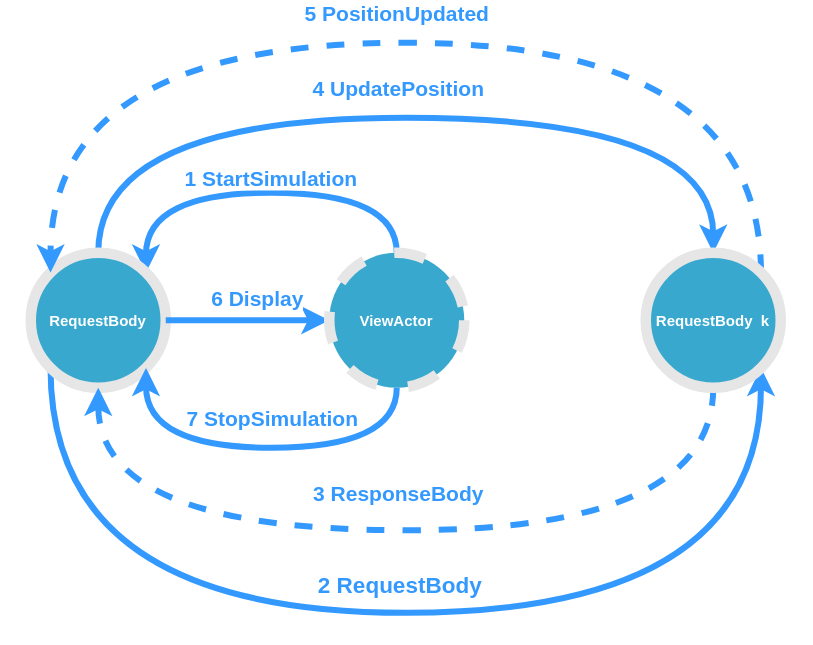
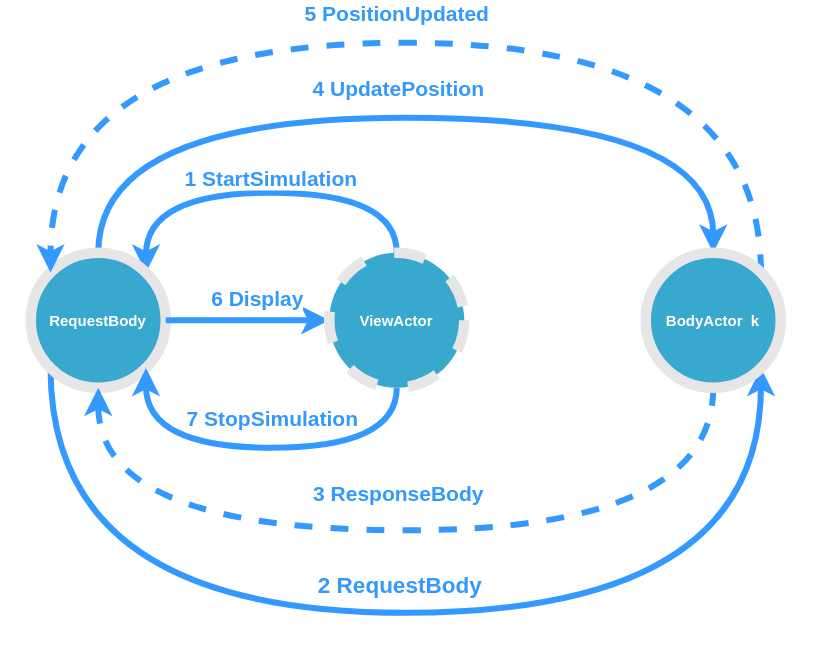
node "RequestBody k": label "RequestBody k" -> "BodyActor k"
